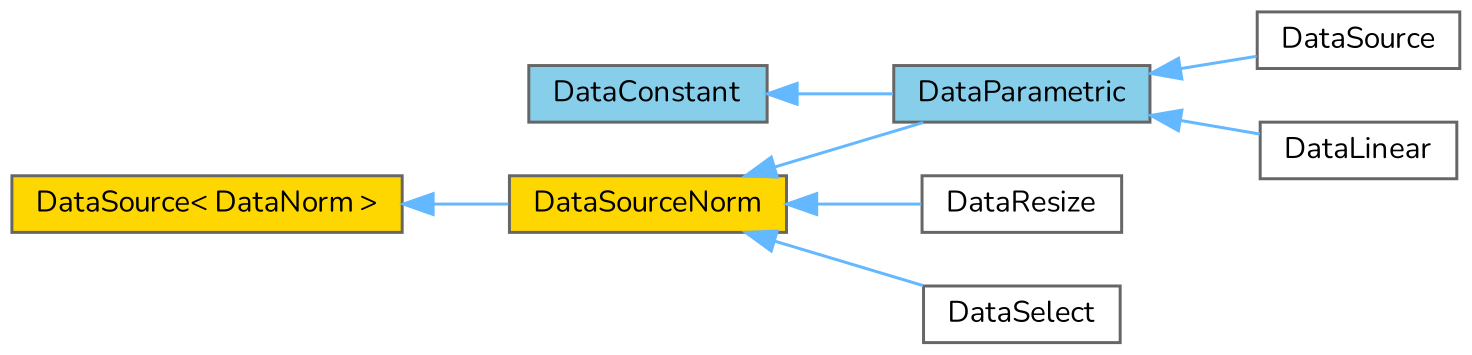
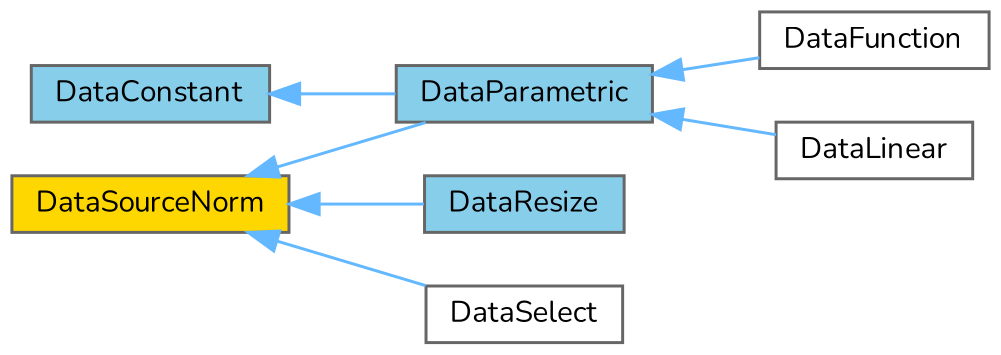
node "DataSource": label "DataSource" -> "DataFunction"
node "DataSource< DataNorm >": removed
node "DataResize": fillcolor white -> skyblue
